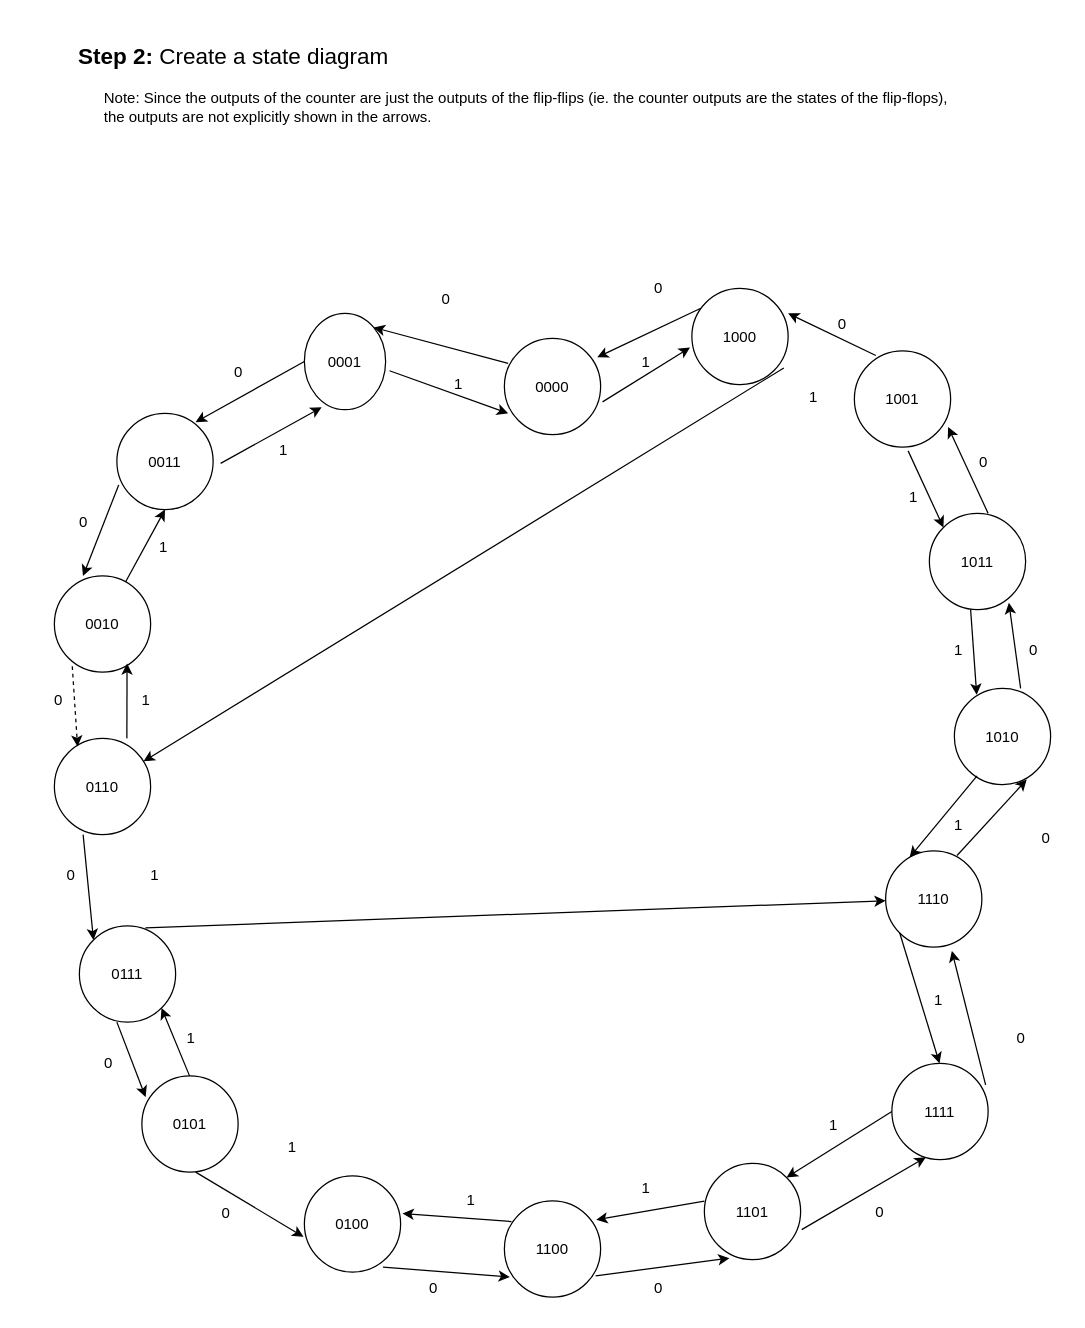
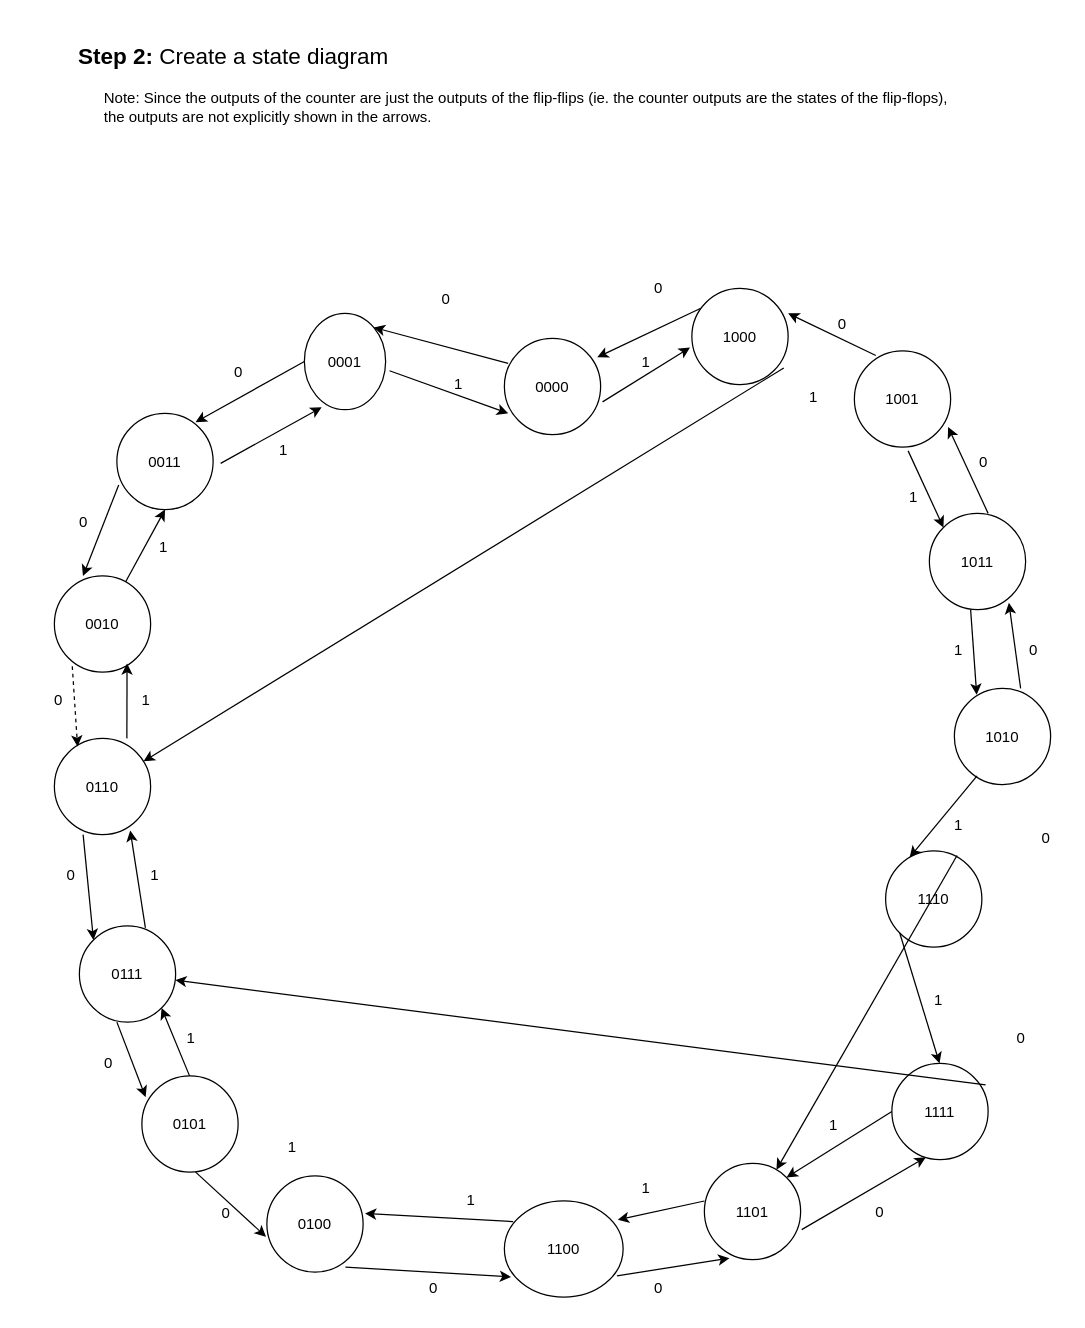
edge "1110" -> "1010": now "1110" -> "1101"
edge "0111" -> "1110": now "0111" -> "0110"
edge "1111" -> "1110": now "1111" -> "0111"
node "0100": moved (353, 1224) -> (315, 1224)
node "1100": size 96x96 -> 119x96
